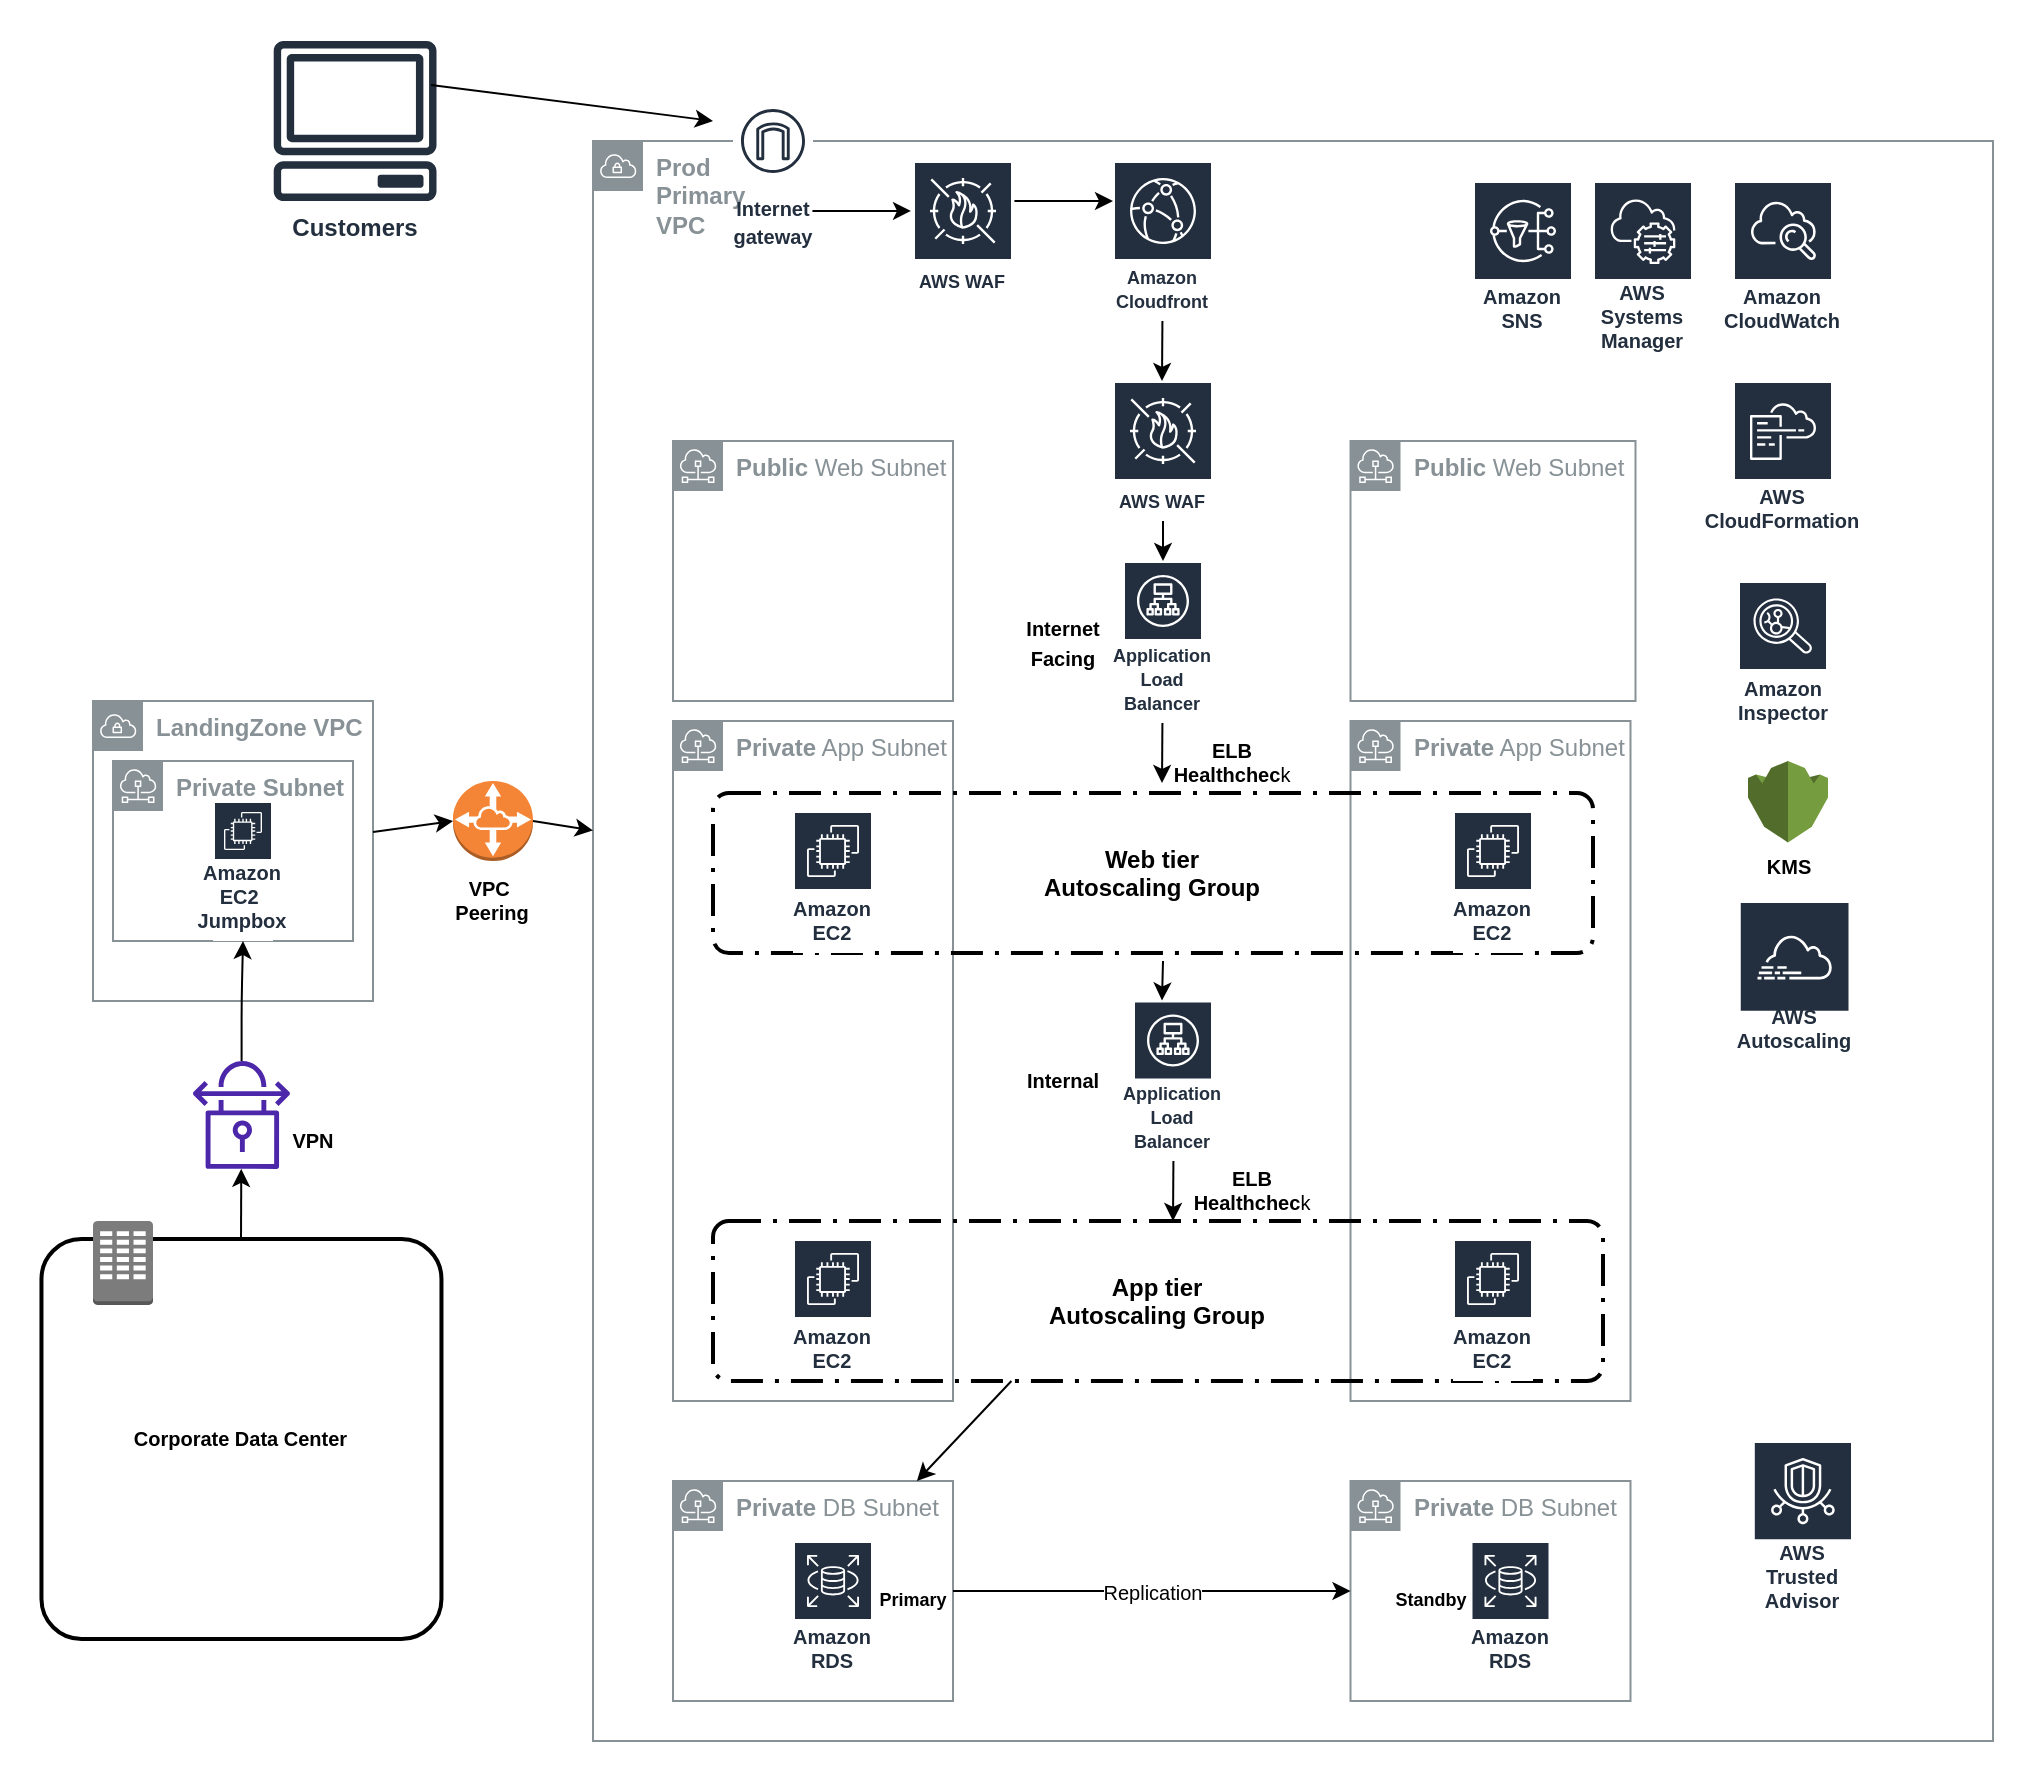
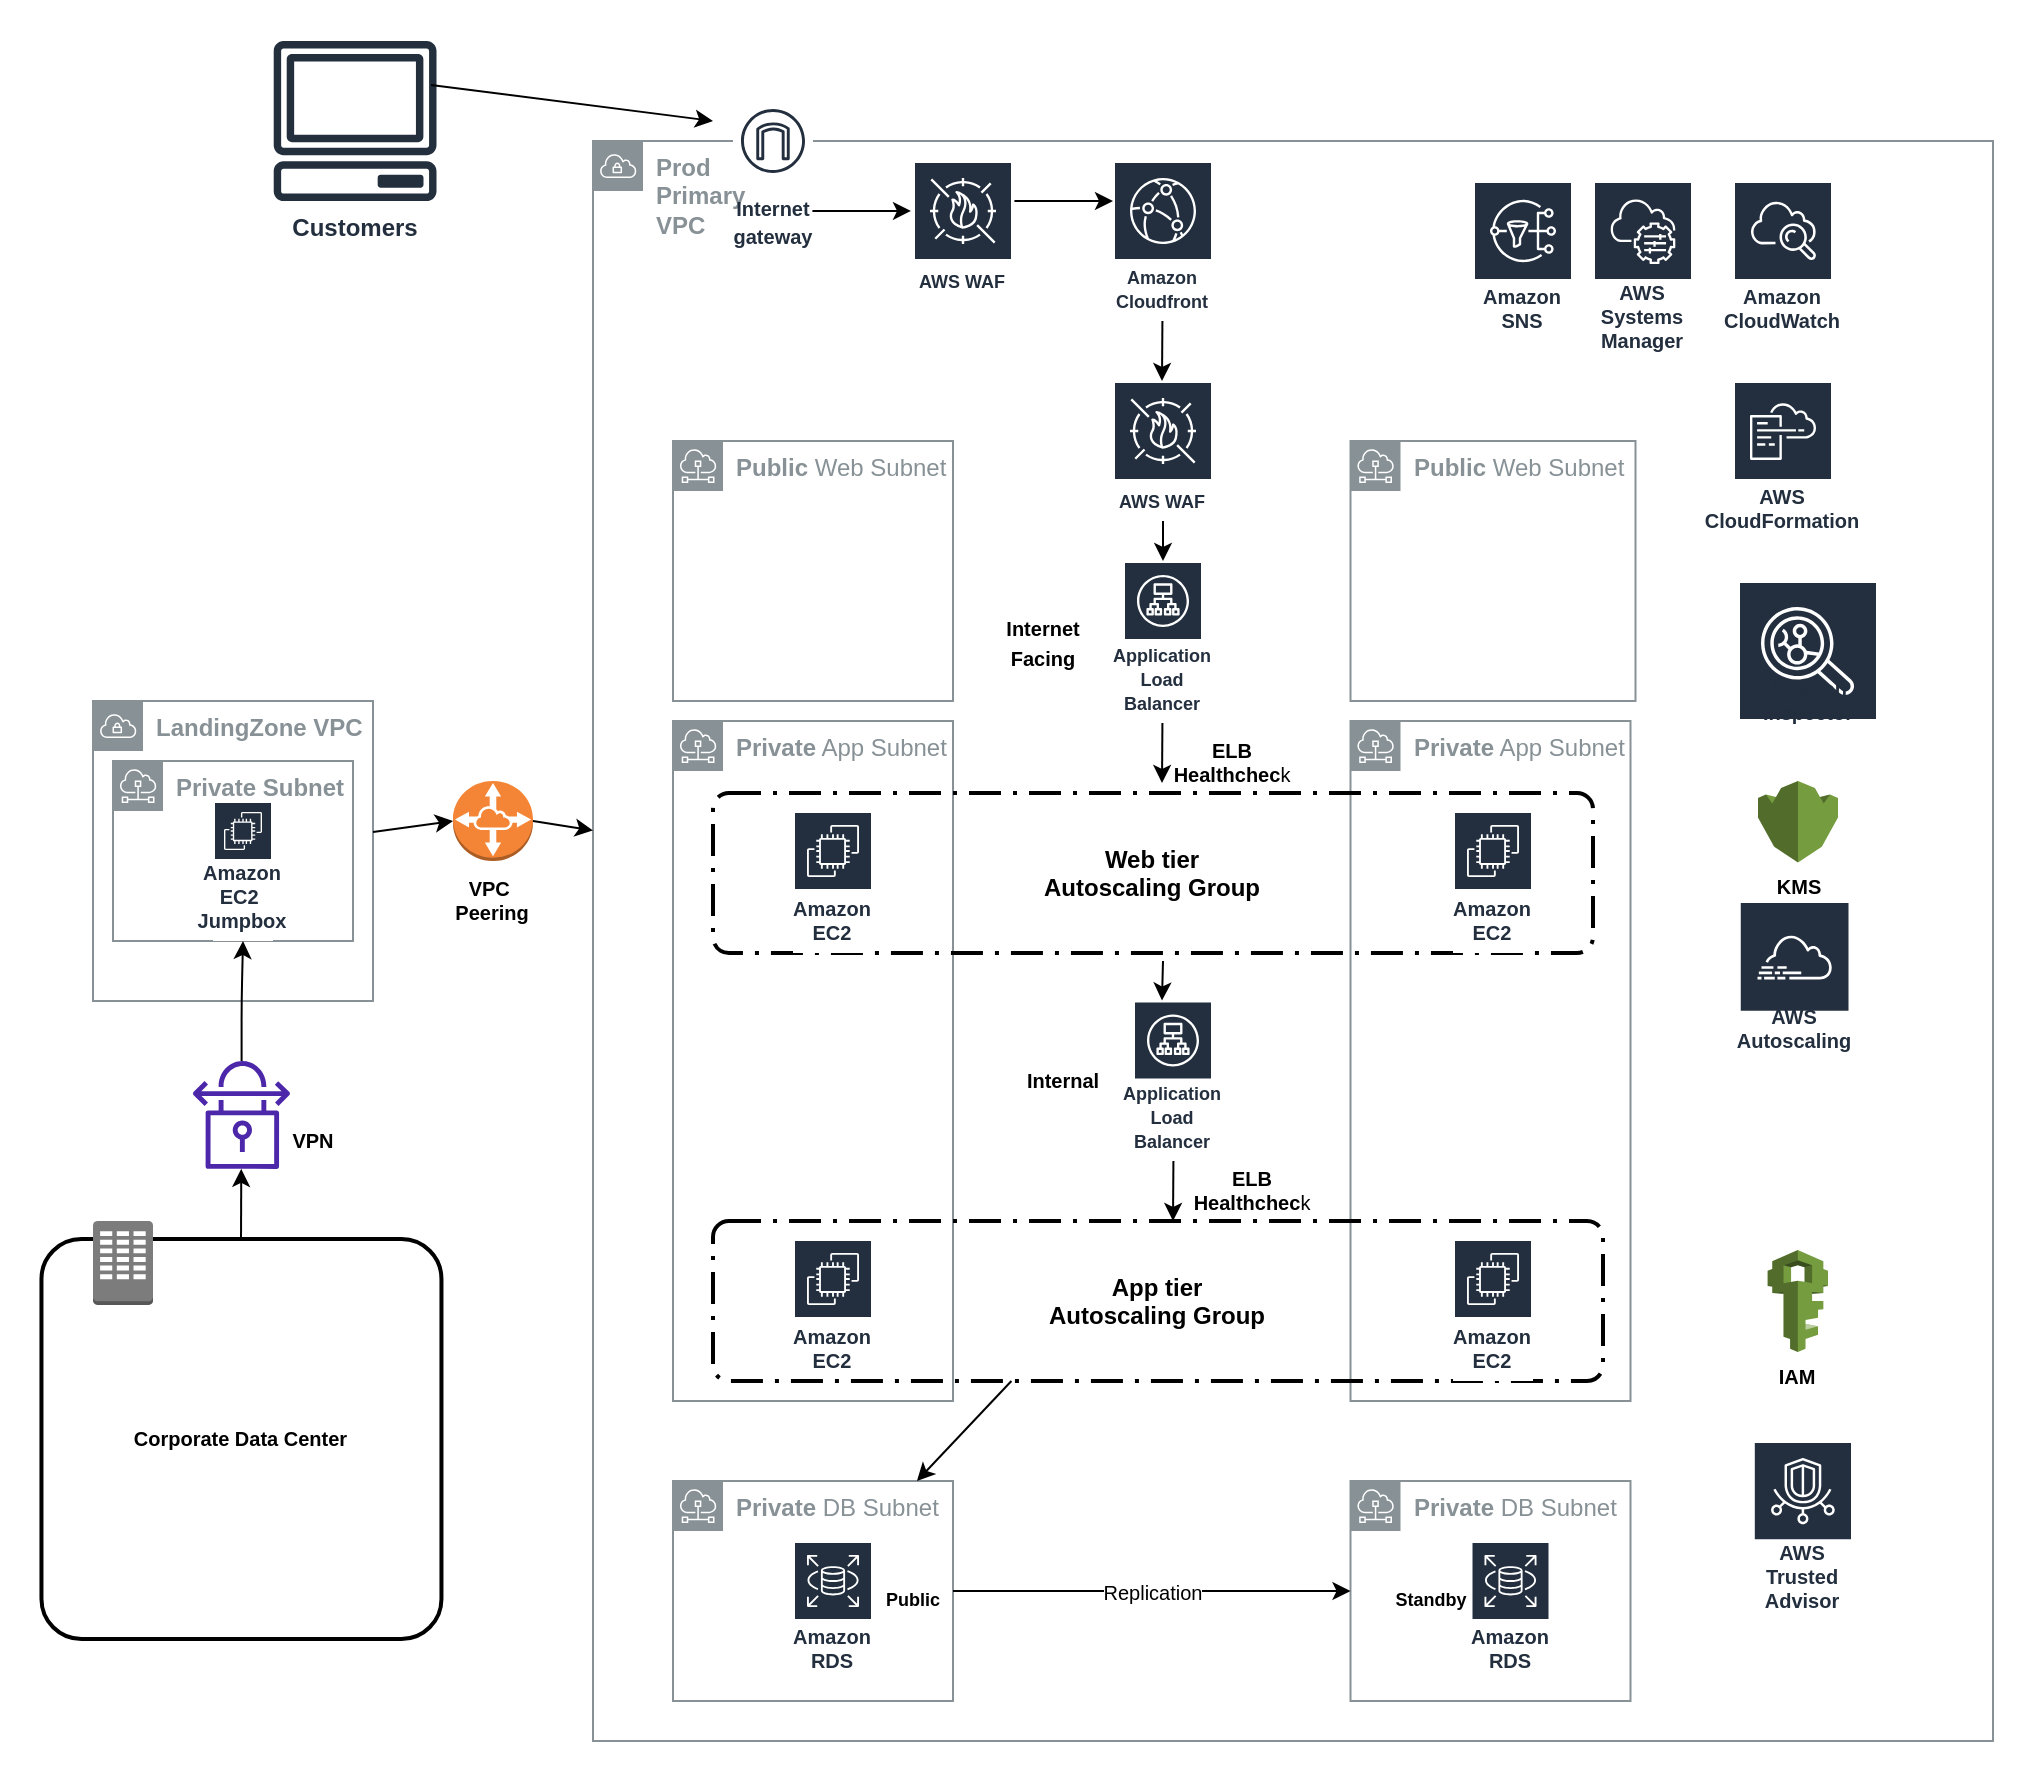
node "Internet Facing": moved (1063, 642) -> (1043, 642)
node "Amazon Inspector": size 90x152 -> 140x152
node "KMS": moved (1788, 802) -> (1798, 822)
node "IAM": added
node "Primary": label "Primary" -> "Public"
